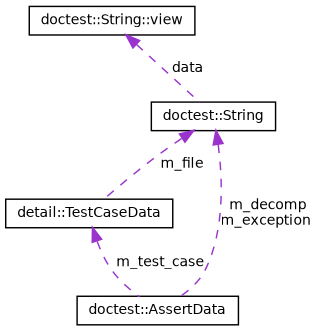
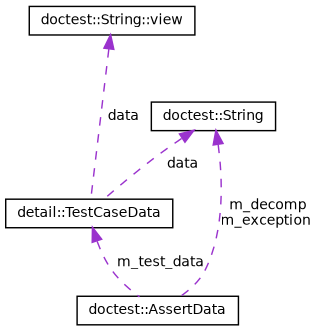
edge "doctest::String" -> "doctest::String::view": now "detail::TestCaseData" -> "doctest::String::view"
edge "detail::TestCaseData" -> "doctest::String": label " m_file" -> " data"
edge "doctest::AssertData" -> "detail::TestCaseData": label " m_test_case" -> " m_test_data"
